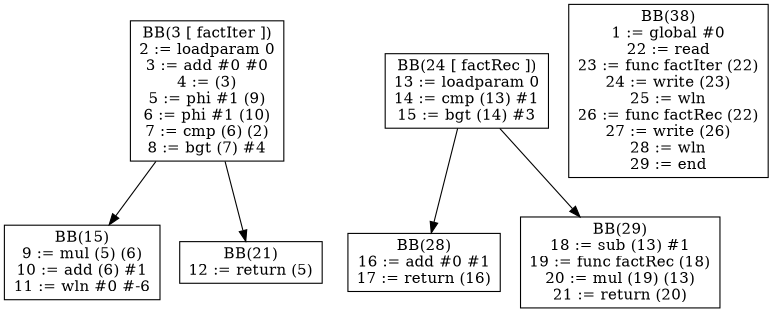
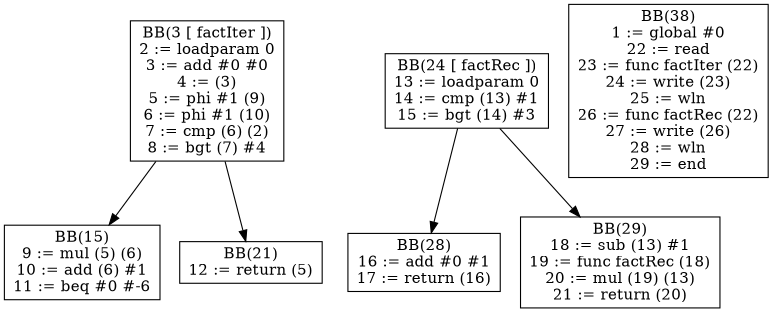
node "BB(15) 9 := mul (5) (6) 10 := add (6) #1 11 := wln #0 #-6": label "BB(15) 9 := mul (5) (6) 10 := add (6) #1 11 := wln #0 #-6" -> "BB(15) 9 := mul (5) (6) 10 := add (6) #1 11 := beq #0 #-6"
